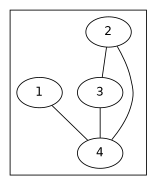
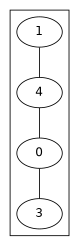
node "2": label "2" -> "0"
edge "3" -- "4": removed
